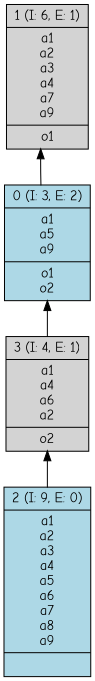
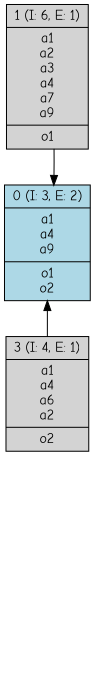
edge "0 (I: 3, E: 2)" -> "1 (I: 6, E: 1)": reversed
node "0 (I: 3, E: 2)": text "a5" -> "a4"
node "2 (I: 9, E: 0)": removed
